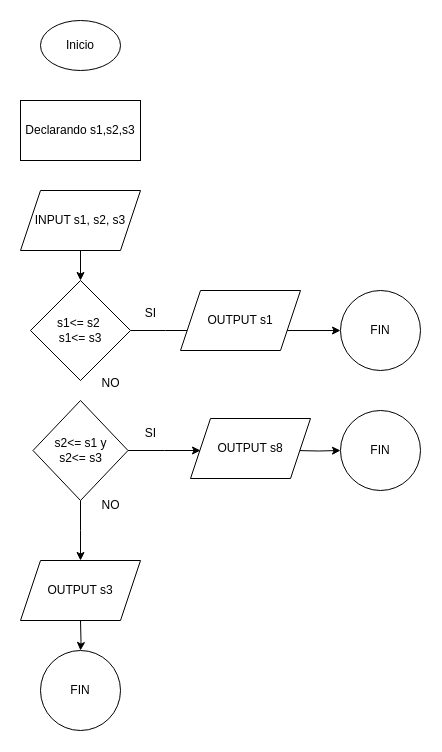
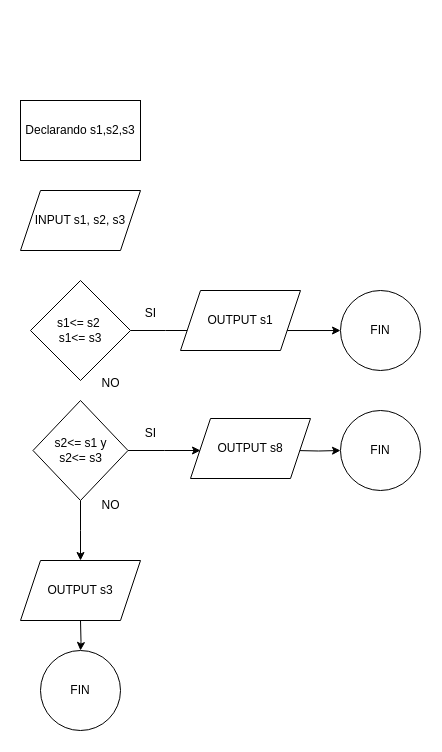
node "Inicio": removed
edge "INPUT s1, s2, s3" -> "s1<= s2 s1<= s3": removed
